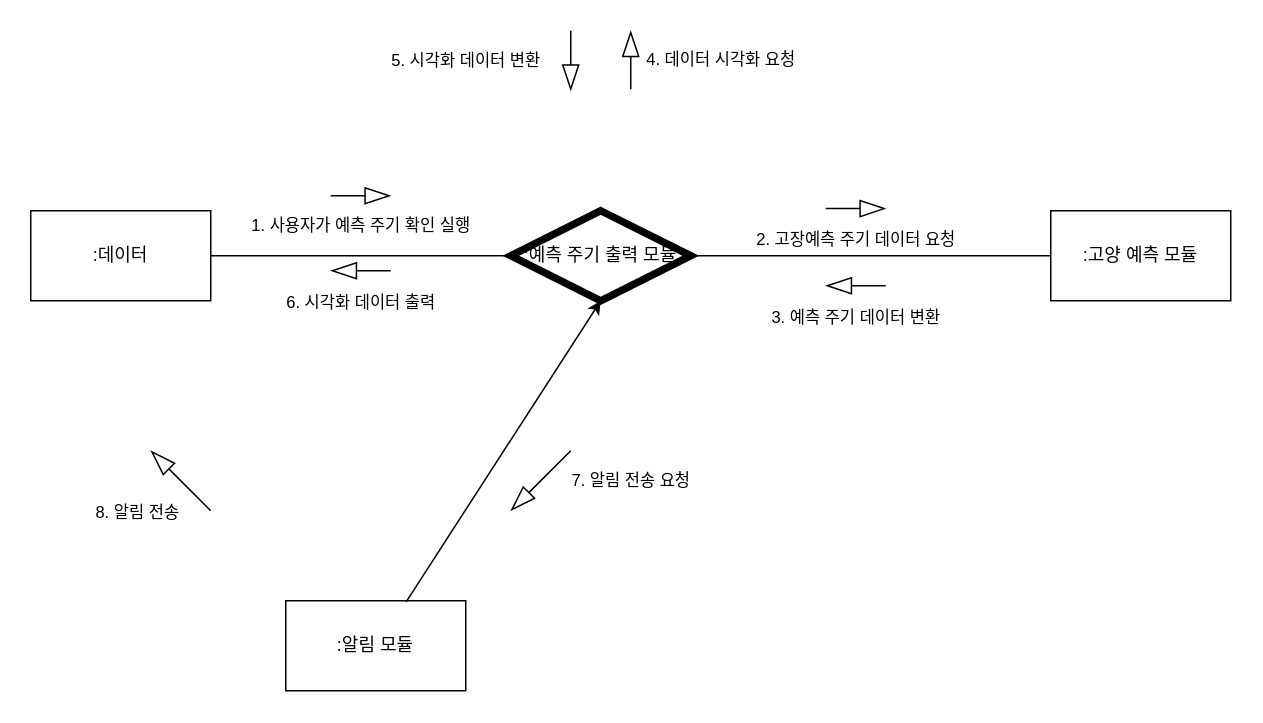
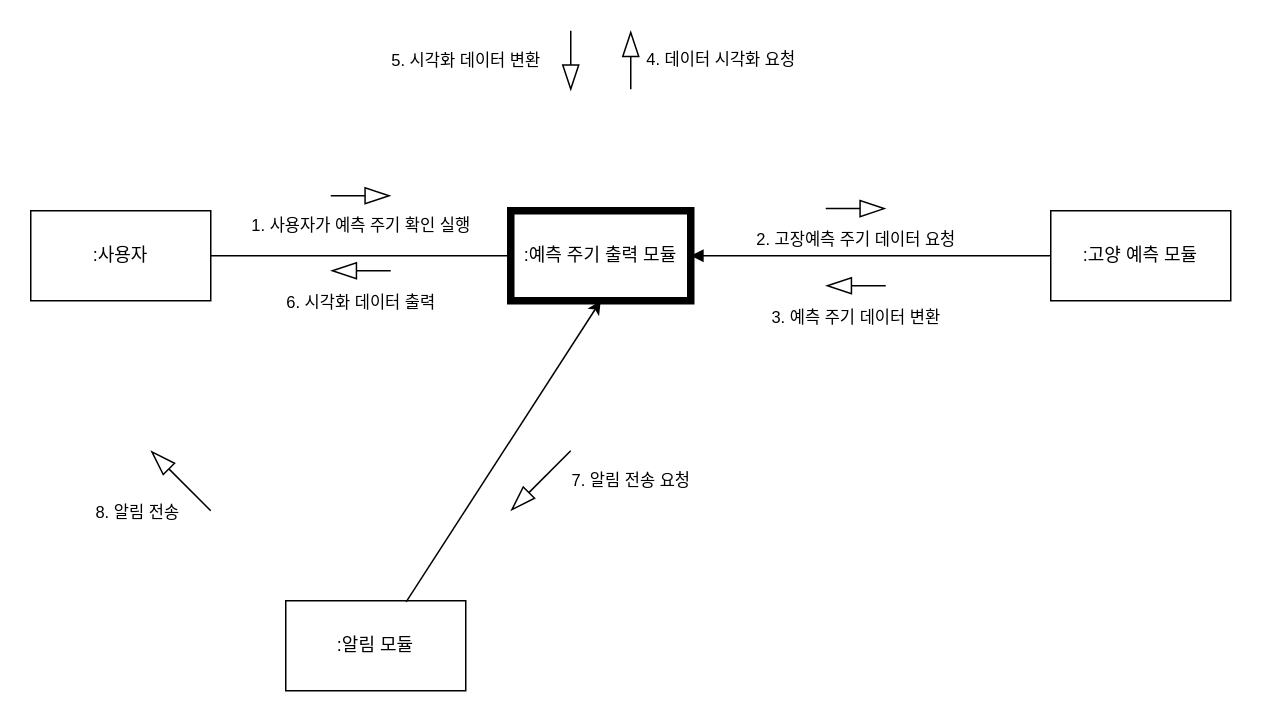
node ":데이터": label ":데이터" -> ":사용자"
node ":예측 주기 출력 모듈": shape diamond -> rectangle
edge ":예측 주기 출력 모듈" -- ":고양 예측 모듈": arrowhead none -> block
